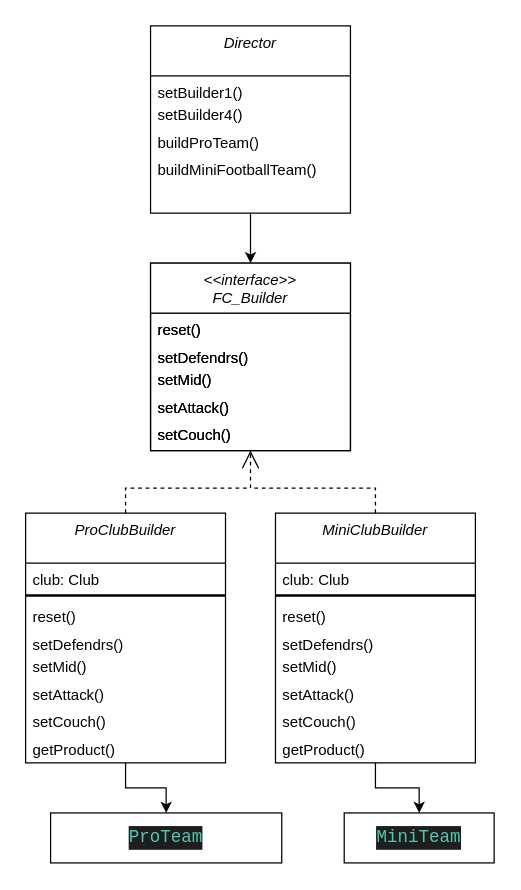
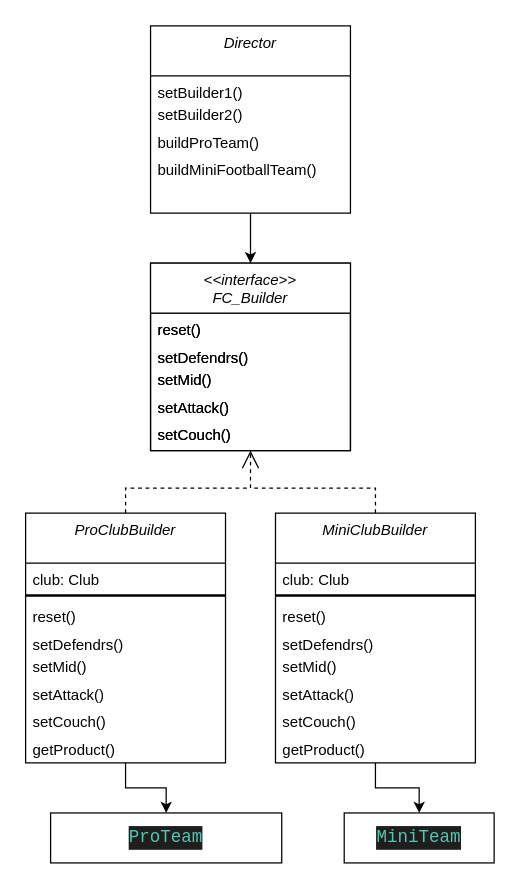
node "setBuilder4()": label "setBuilder4()" -> "setBuilder2()"
